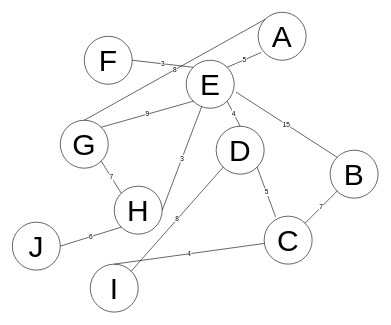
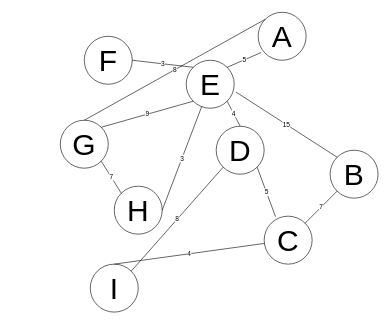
edge "H" -- "J": removed, label "6"
node "J": removed
